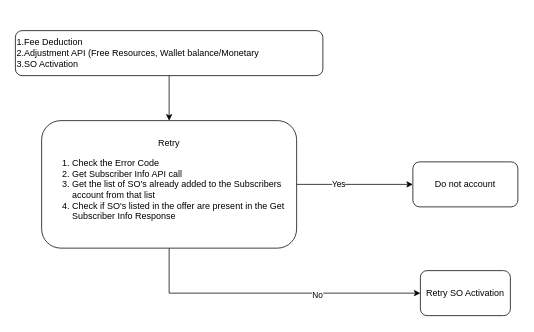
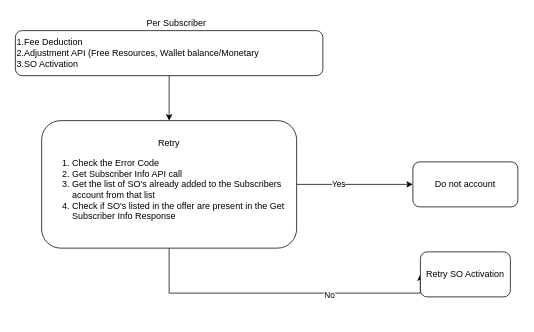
node "Per Subscriber": added
node "Retry SO Activation": moved (465, 293) -> (465, 274)
